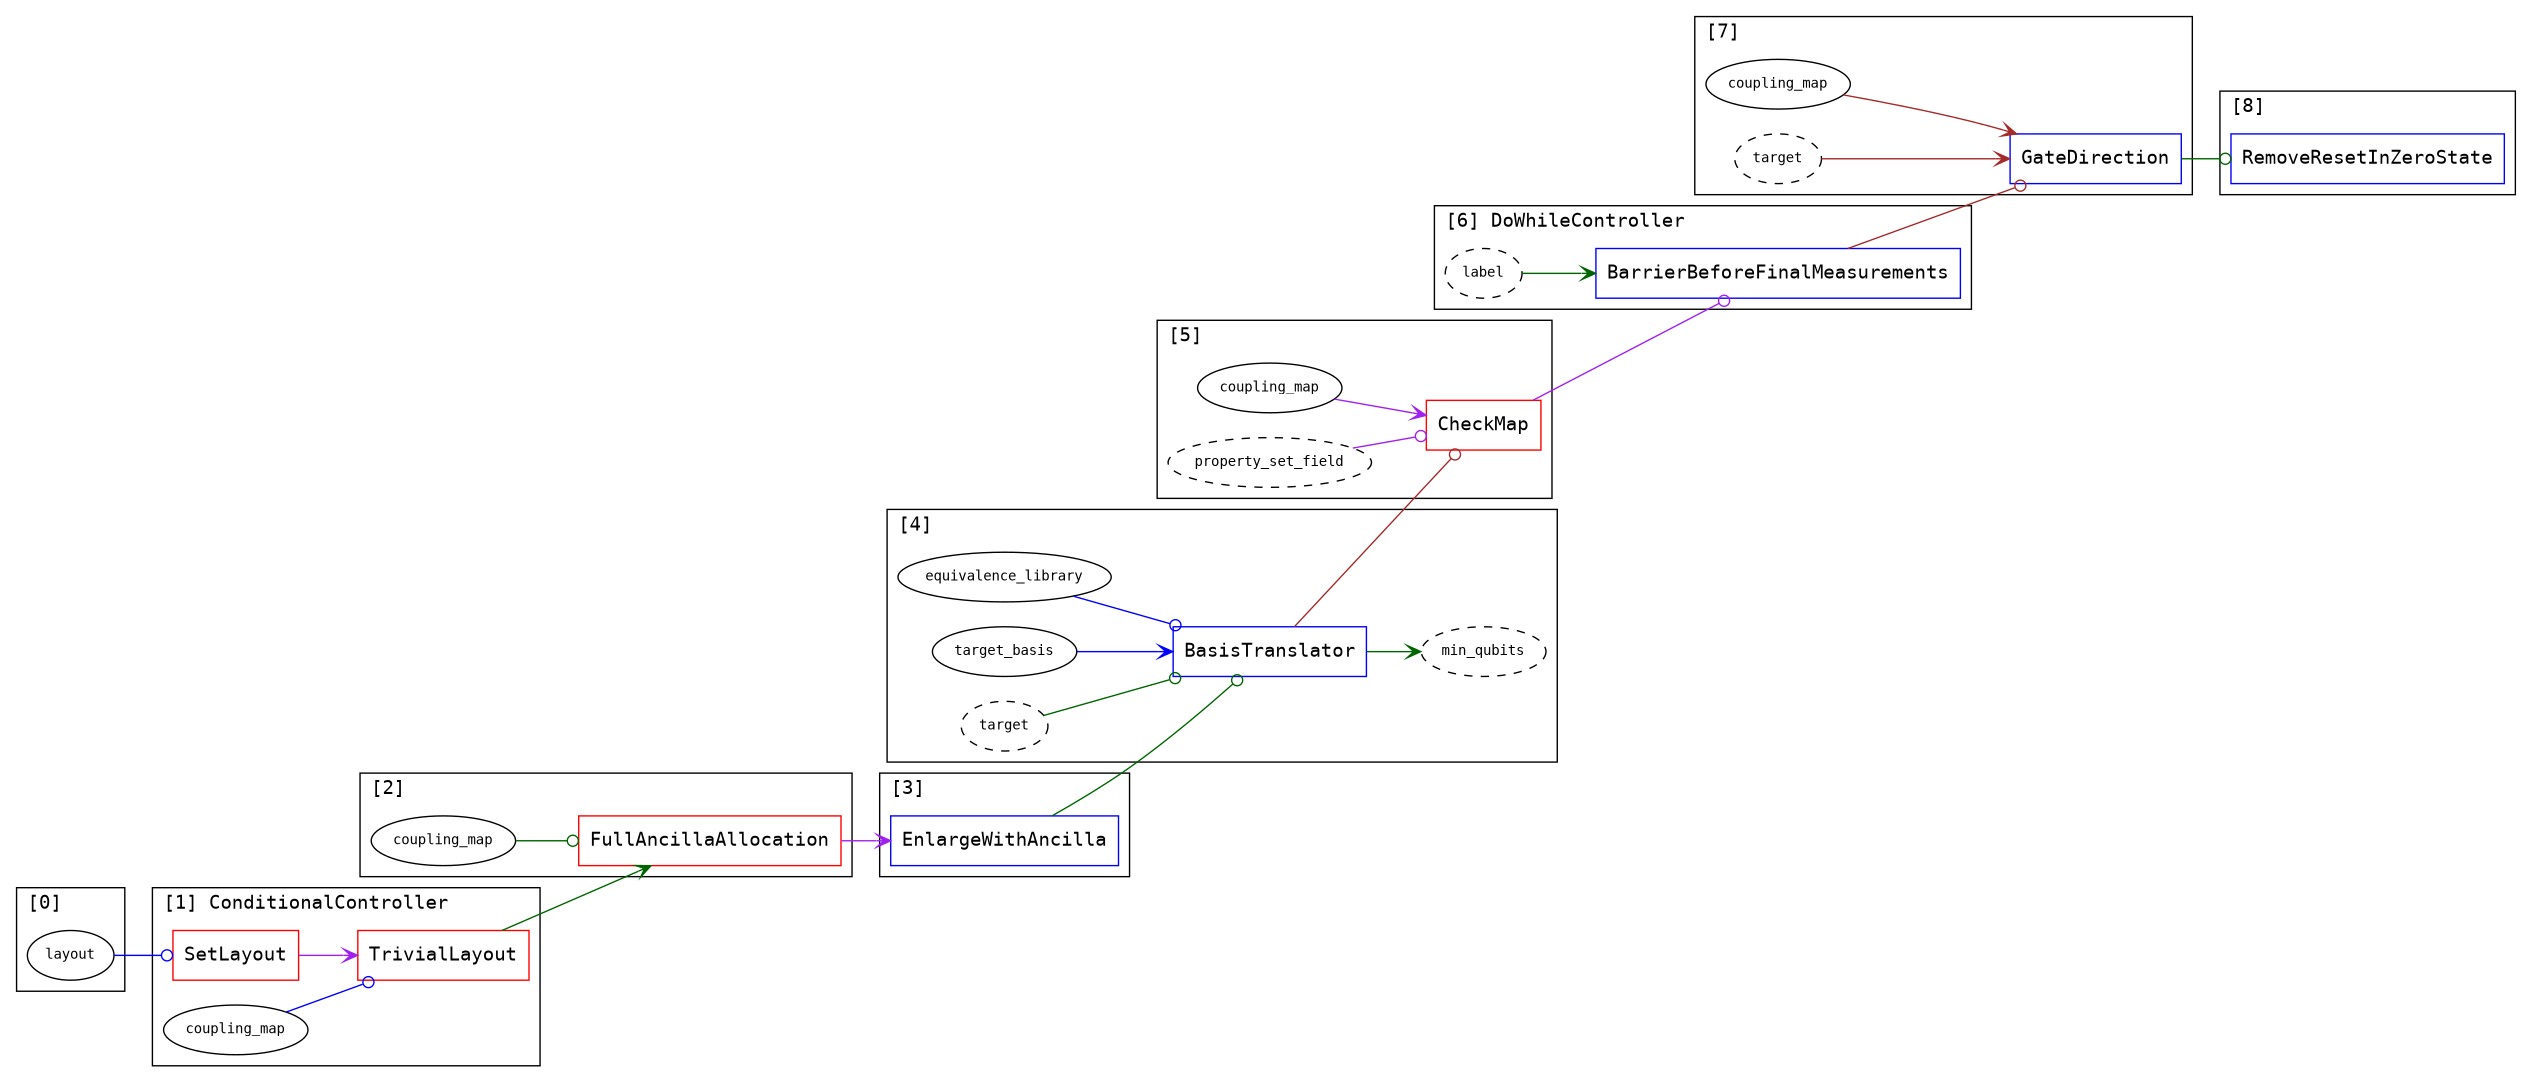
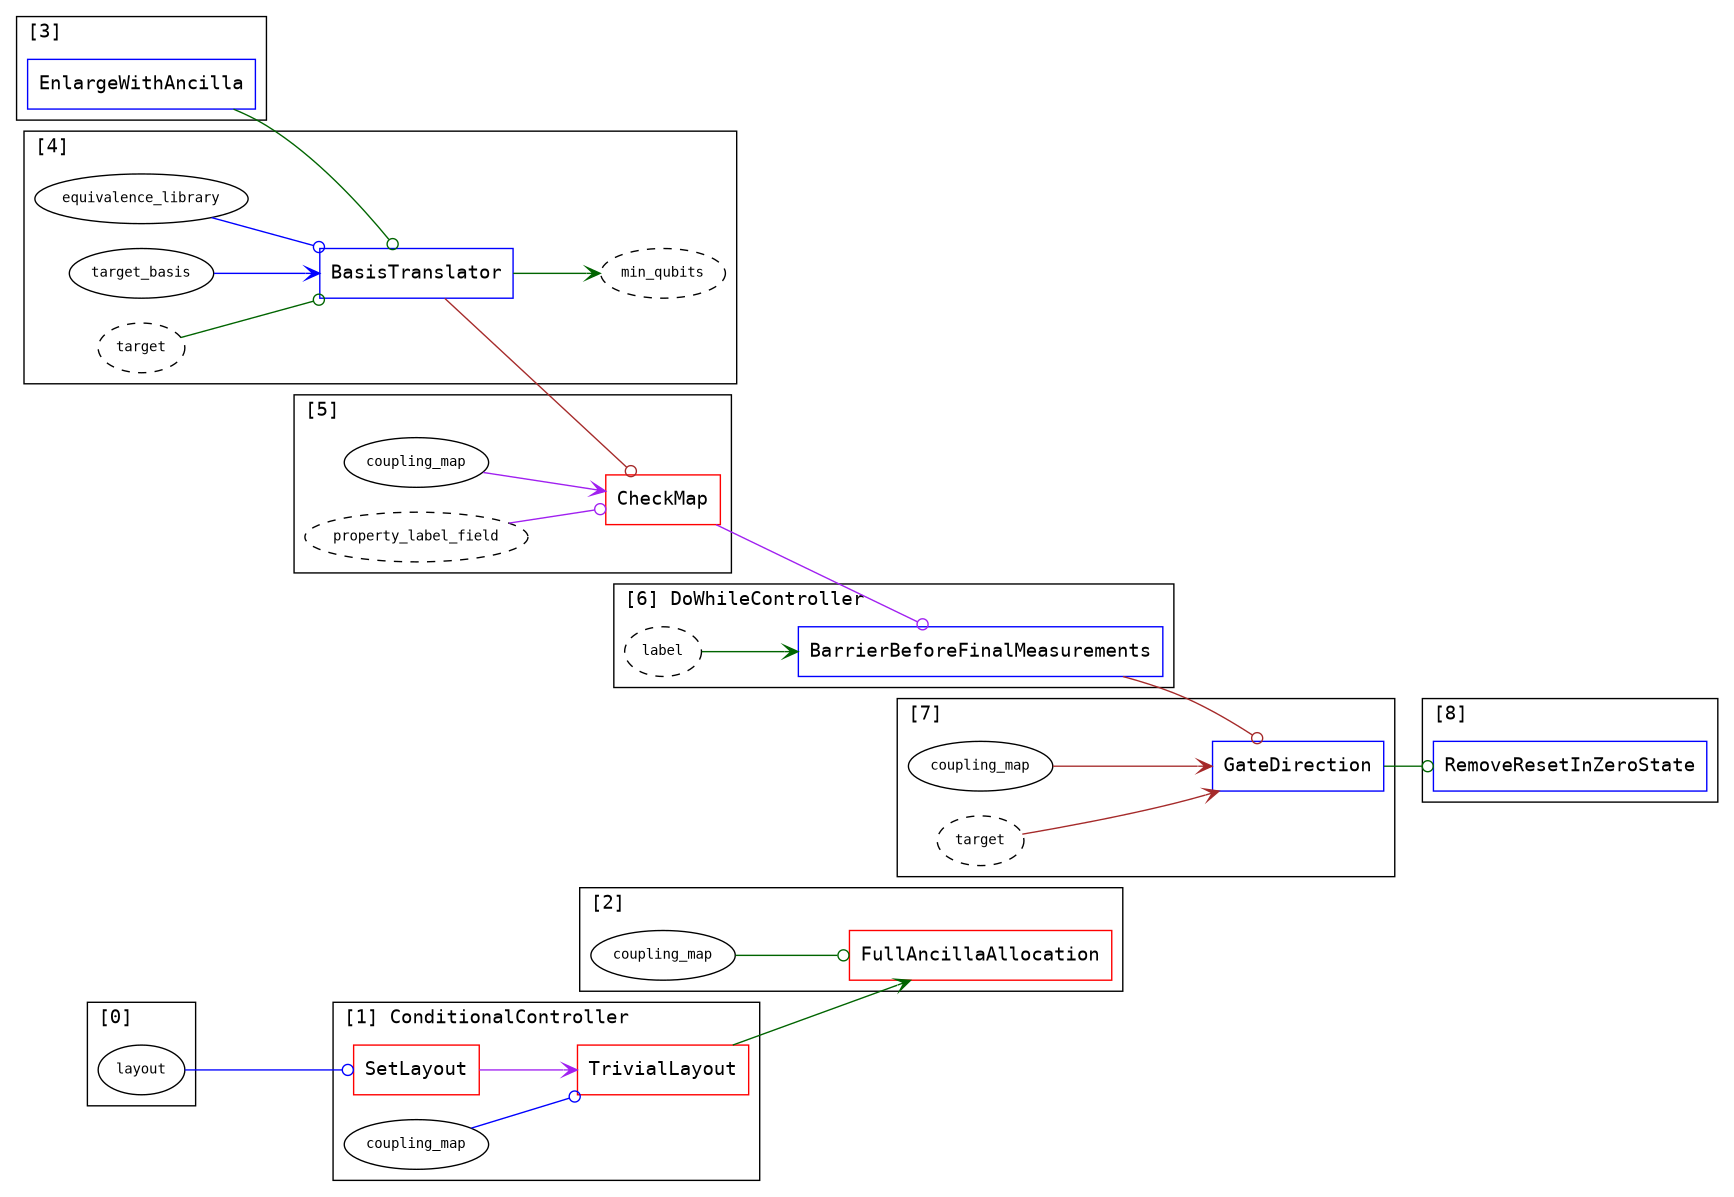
node "property_set_field": label "property_set_field" -> "property_label_field"
edge "FullAncillaAllocation" -> "EnlargeWithAncilla": removed
